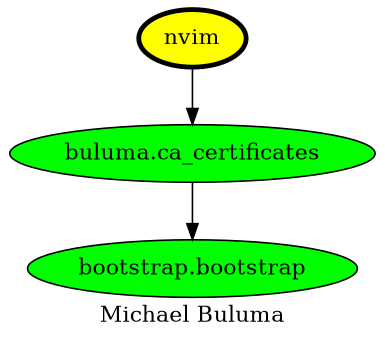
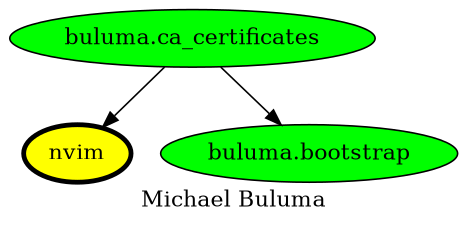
edge "nvim" -> "buluma.ca_certificates": reversed
node "bootstrap.bootstrap": label "bootstrap.bootstrap" -> "buluma.bootstrap"
